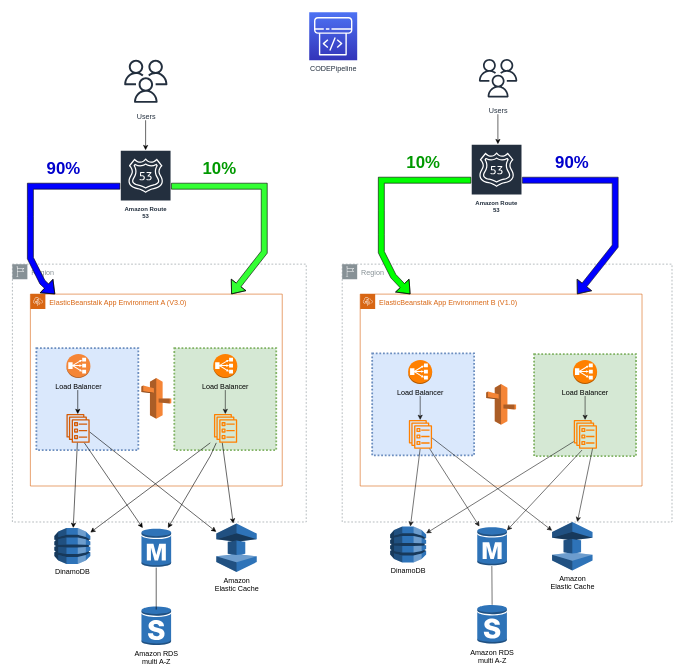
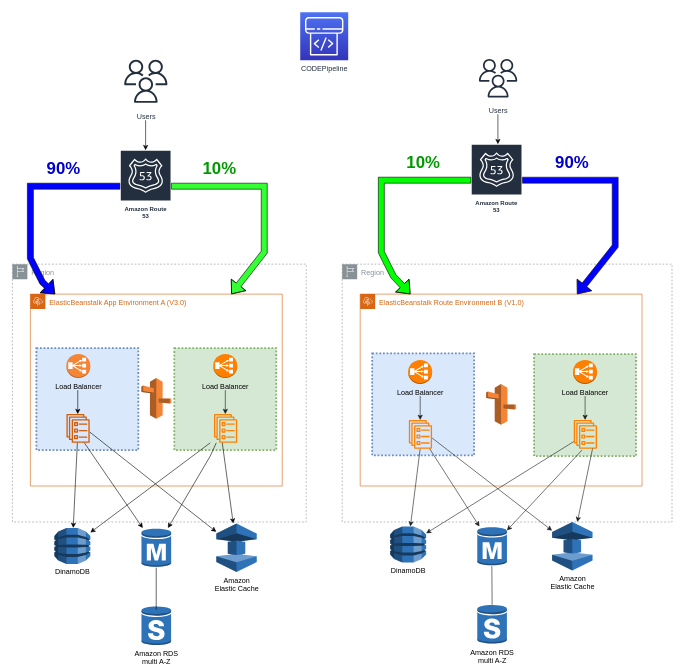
node "CODEPipeline": moved (333, 36) -> (324, 36)
node "ElasticBeanstalk App Environment B (V1.0)": label "ElasticBeanstalk App Environment B (V1.0)" -> "ElasticBeanstalk Route Environment B (V1.0)"
